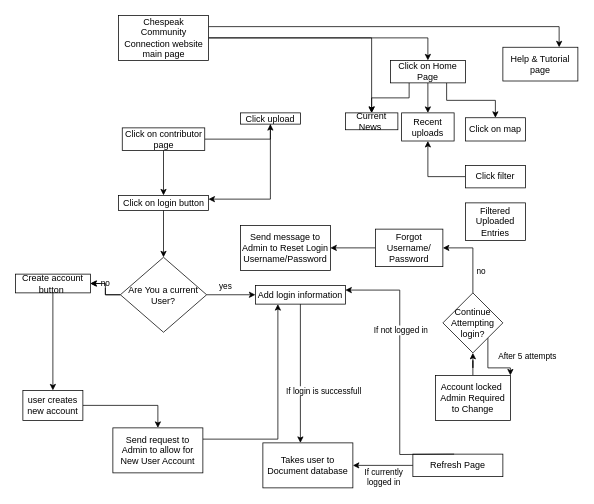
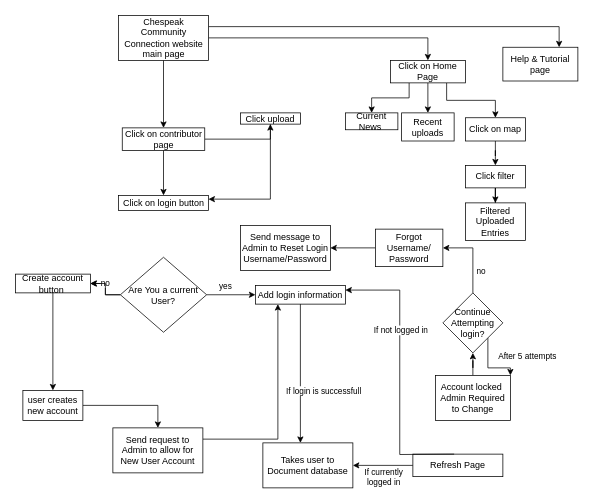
edge "Chespeak Community Connection websitemain page" -> "Current News": now "Chespeak Community Connection websitemain page" -> "Click on contributor page"
edge "Click on map" -> "Click filter": added
edge "Click filter" -> "Recent uploads": now "Click filter" -> "Filtered Uploaded Entries"
edge "Click on login button" -> "Are You a current User?": removed
